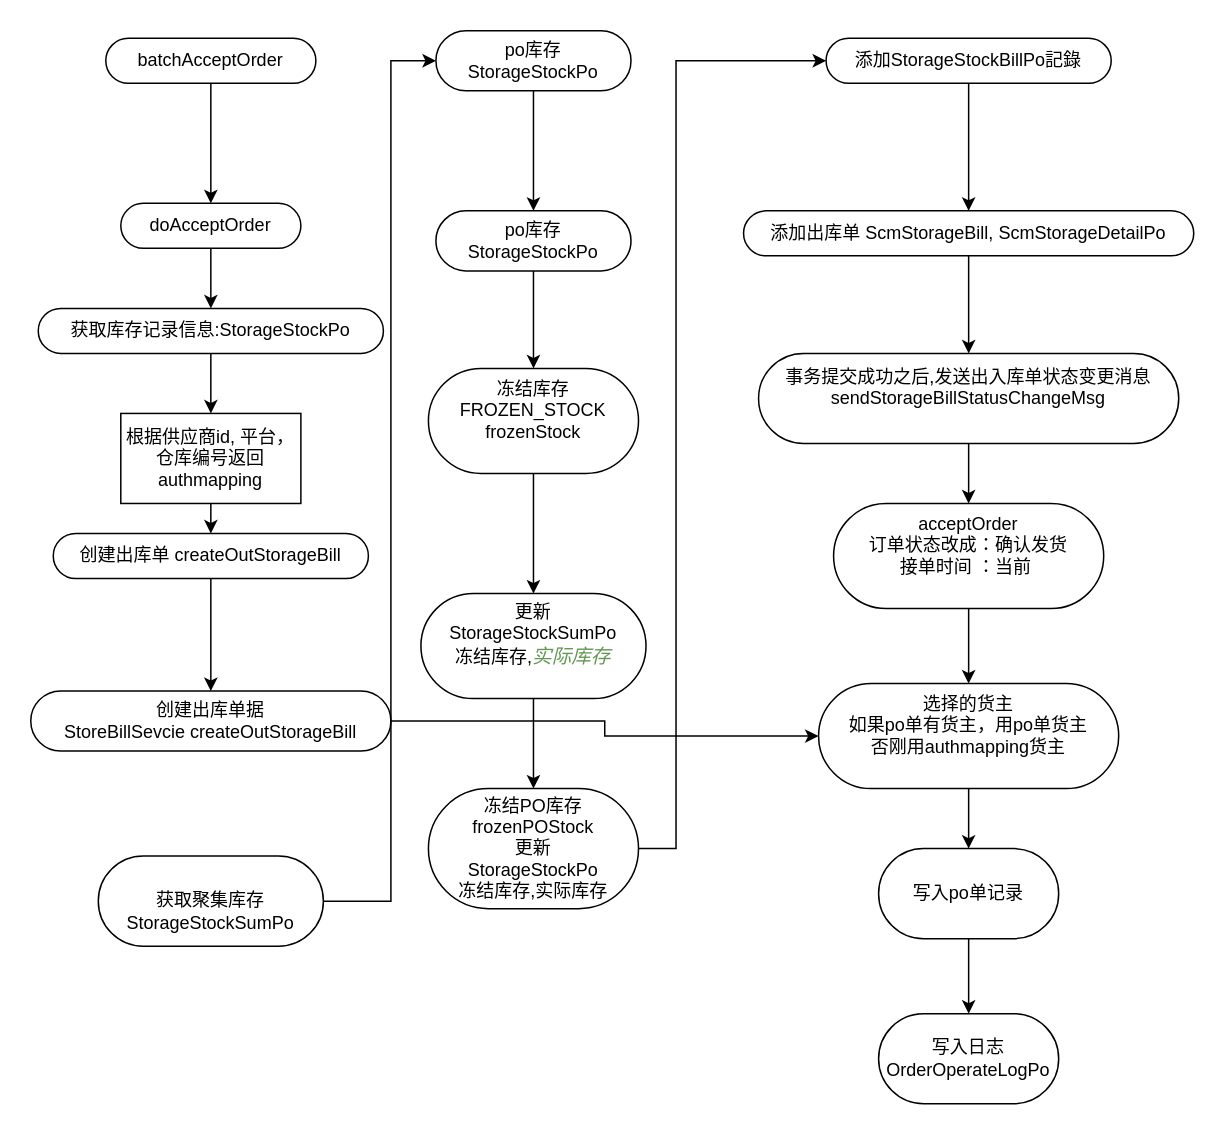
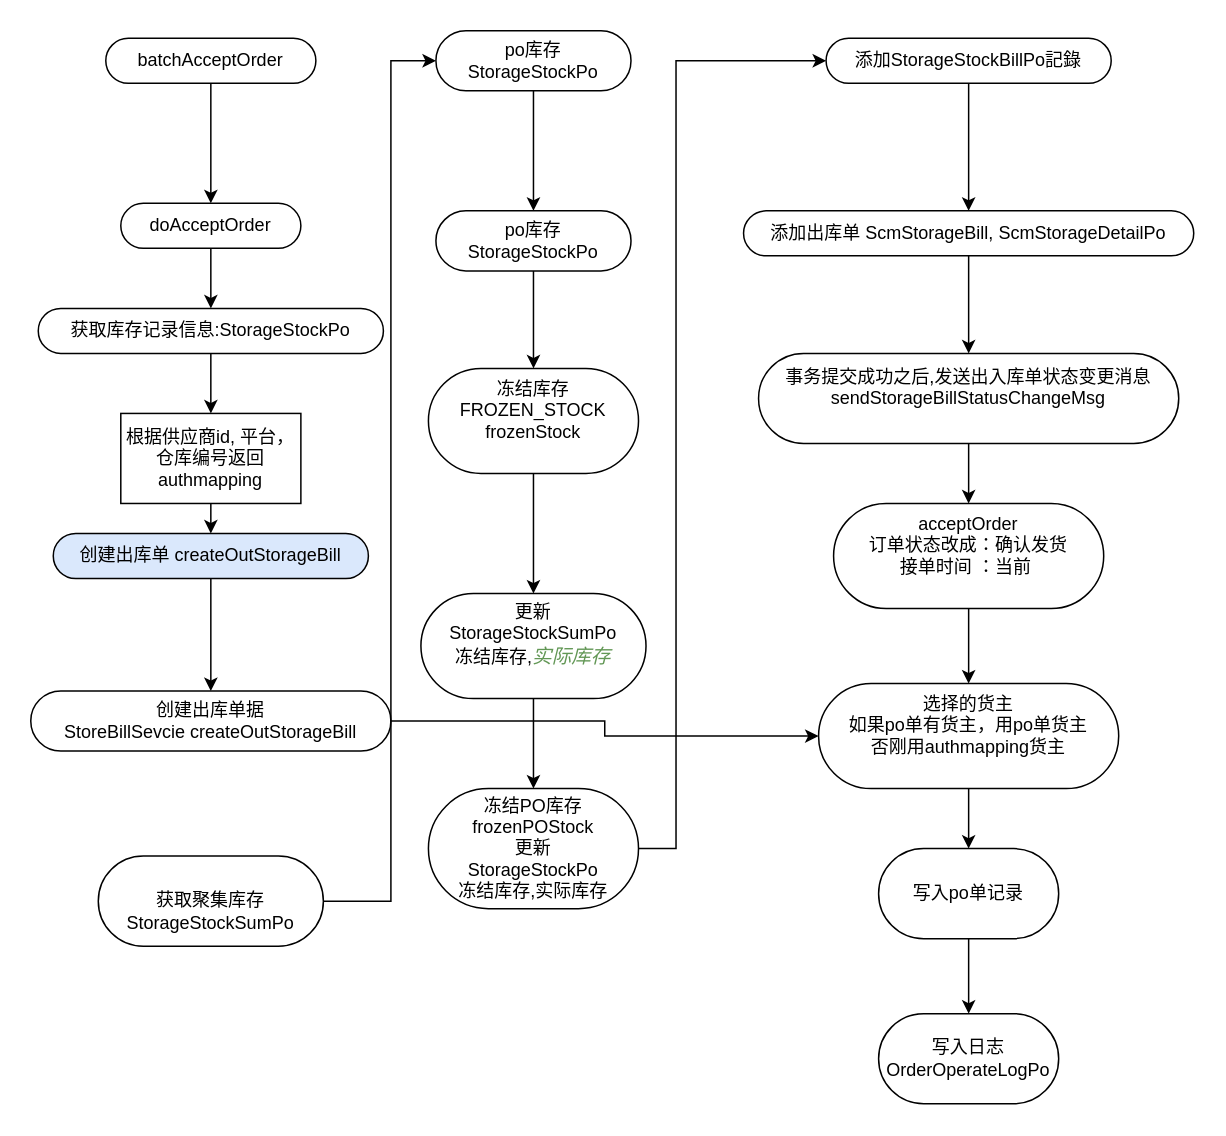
node "创建出库单 createOutStorageBill": fillcolor #ffffff -> #dae8fc
